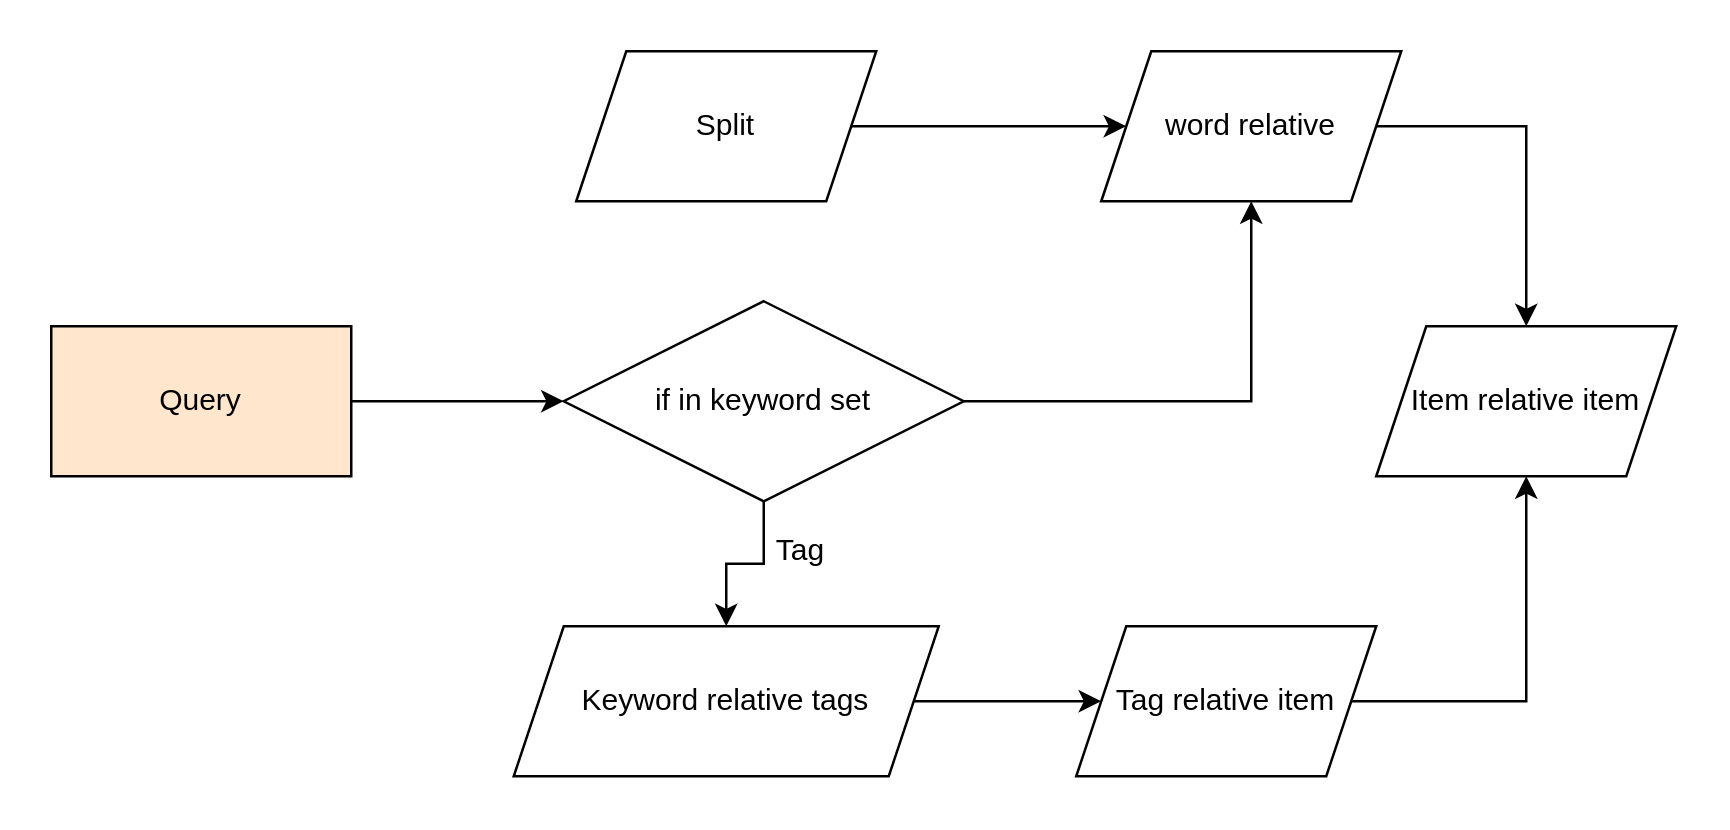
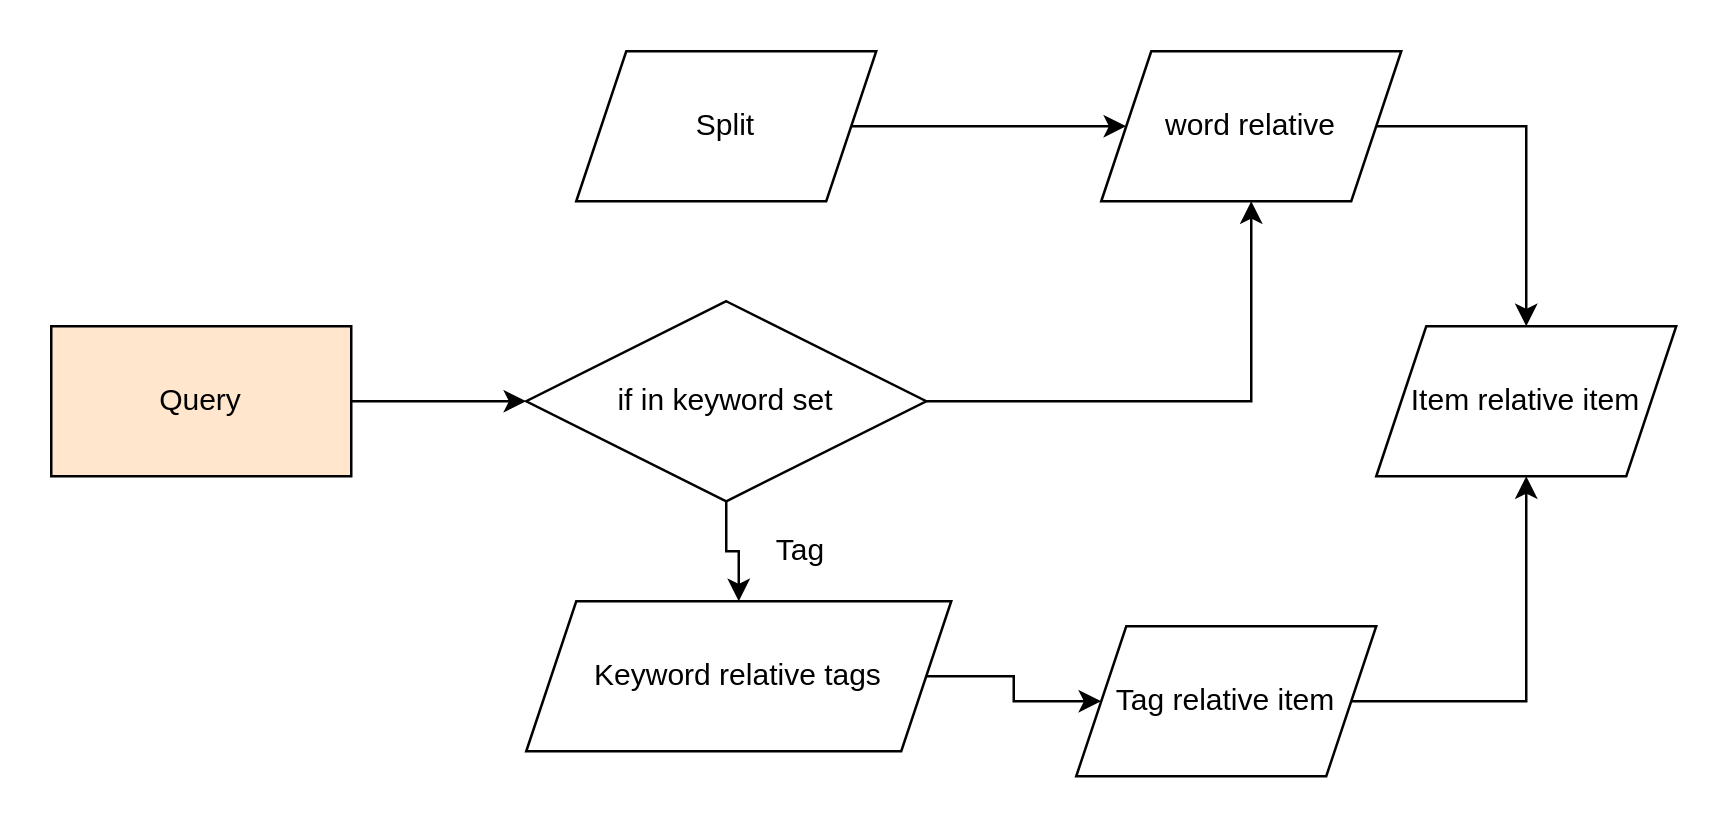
node "if in keyword set": moved (764, 401) -> (726, 401)
node "Keyword relative tags": moved (726, 701) -> (739, 676)
